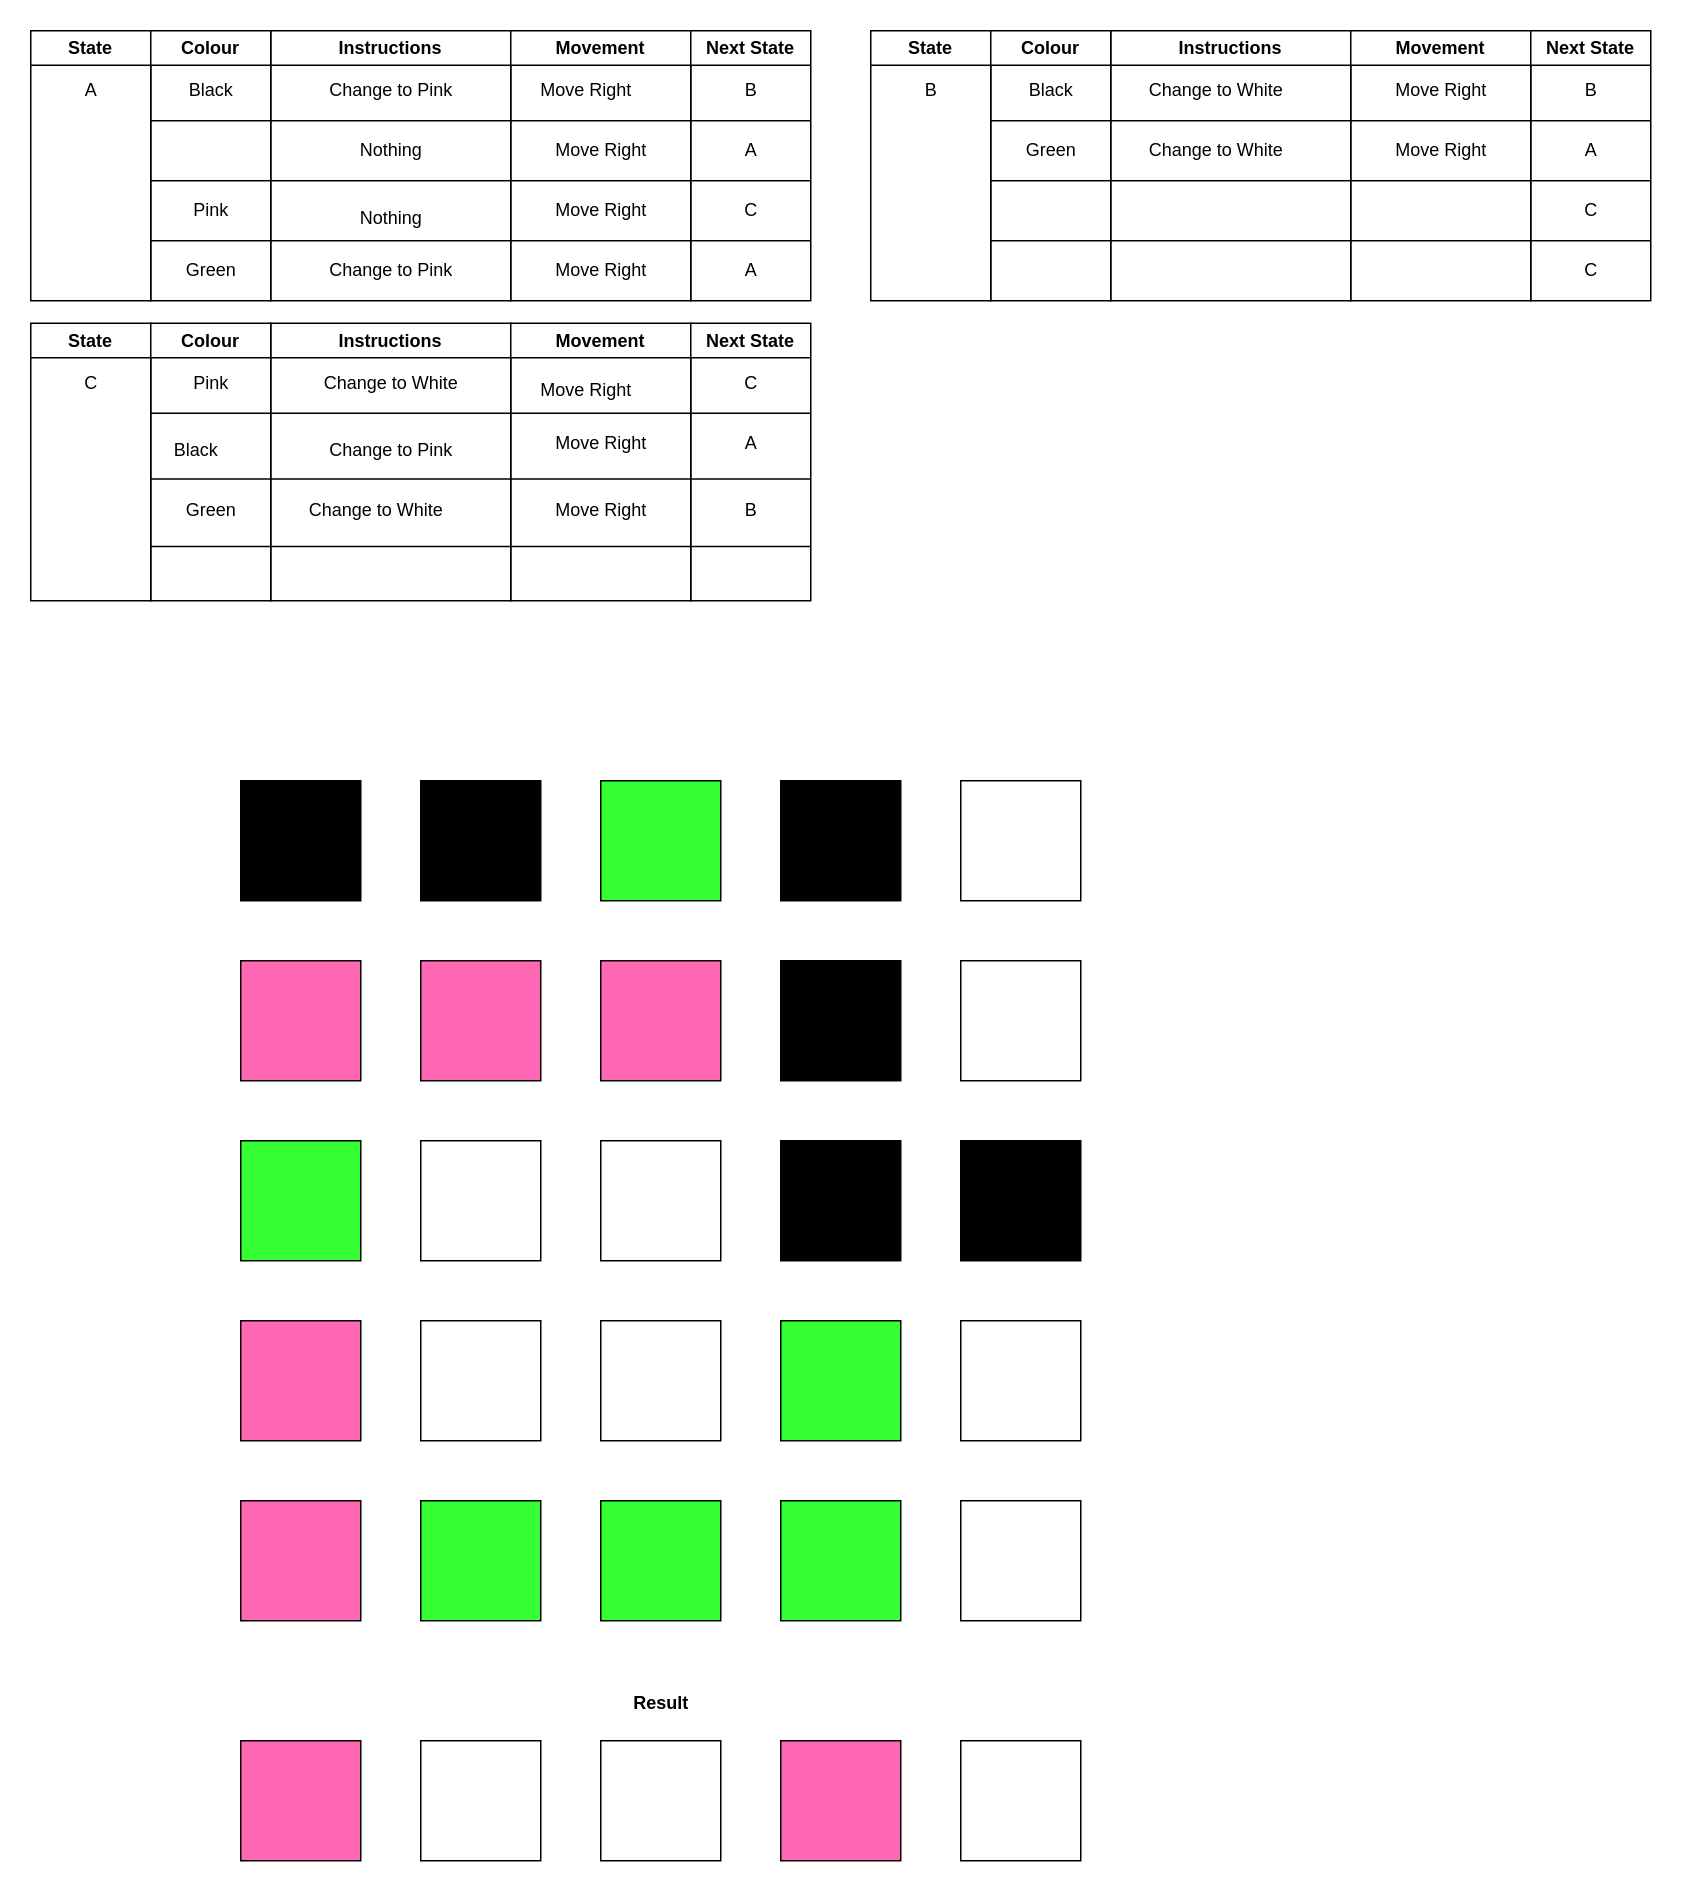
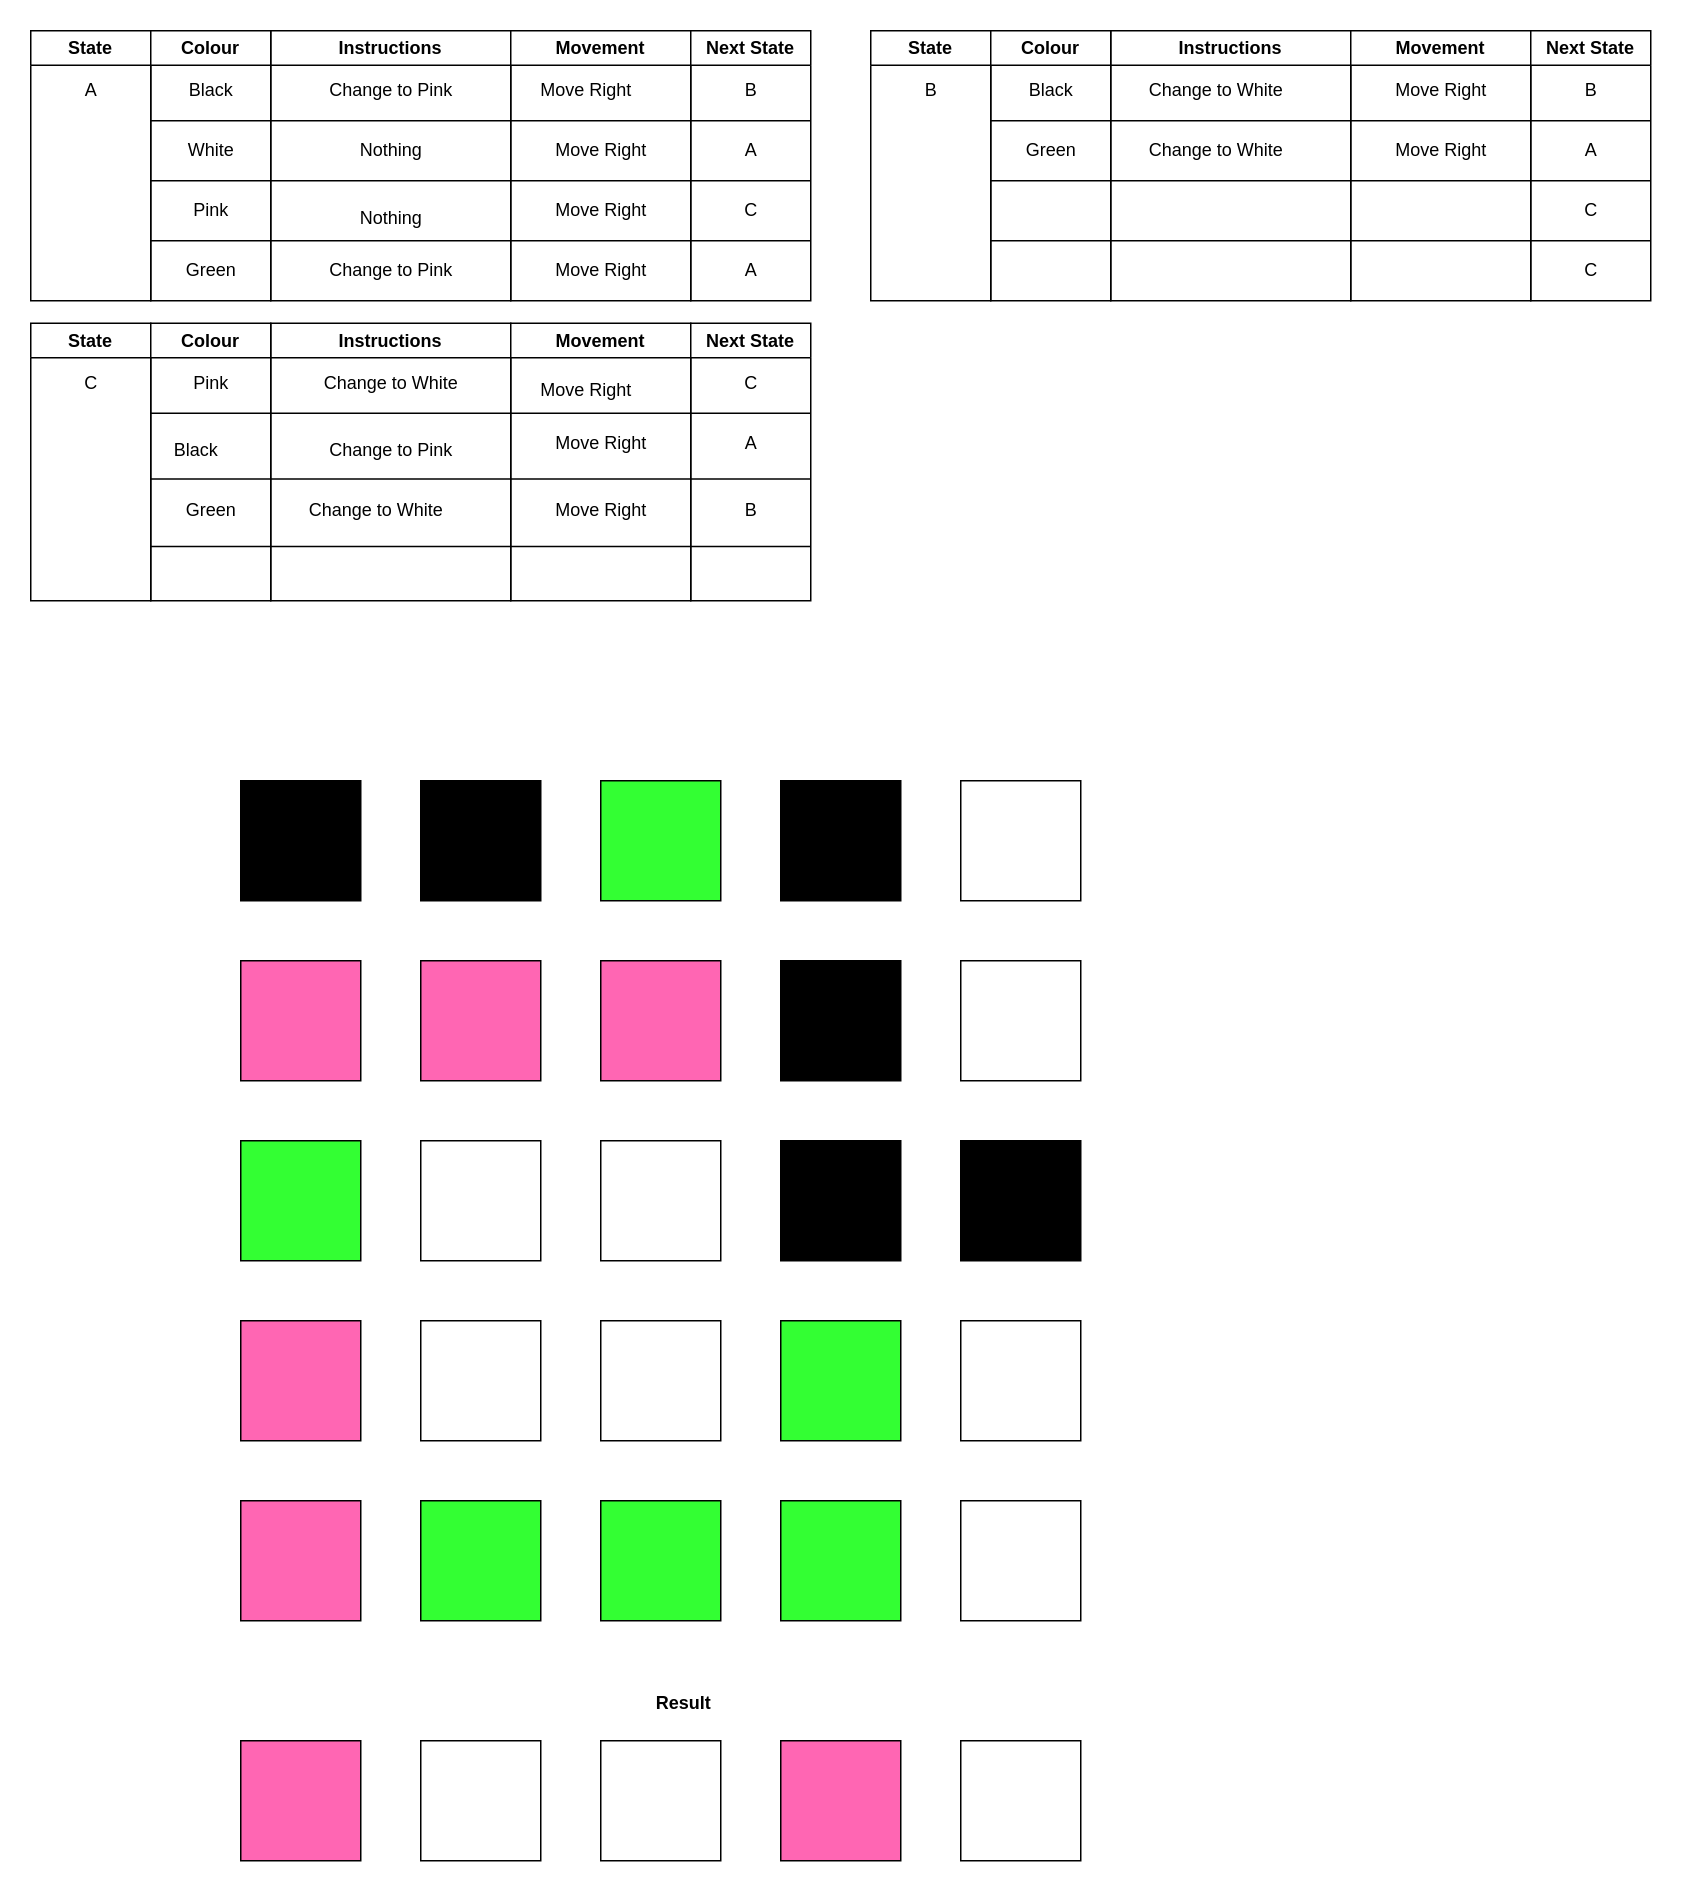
node "White": added
node "Result": moved (661, 1703) -> (683, 1703)
